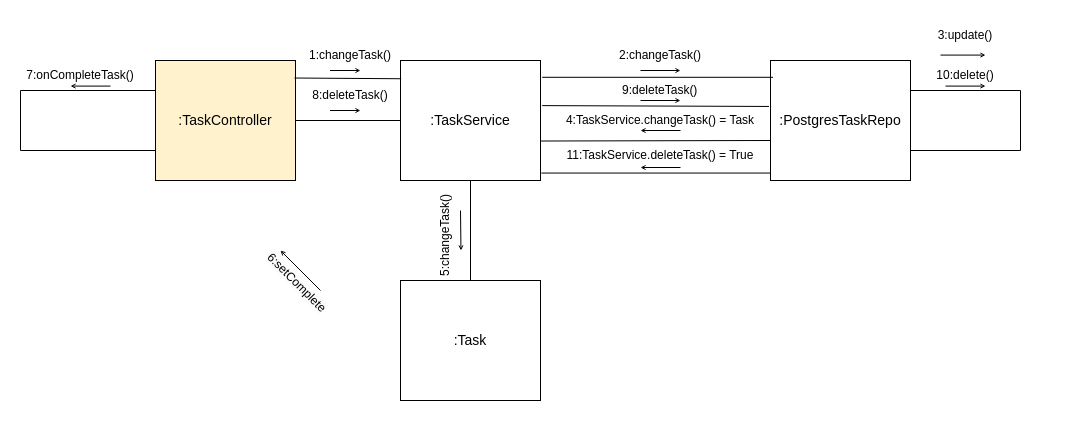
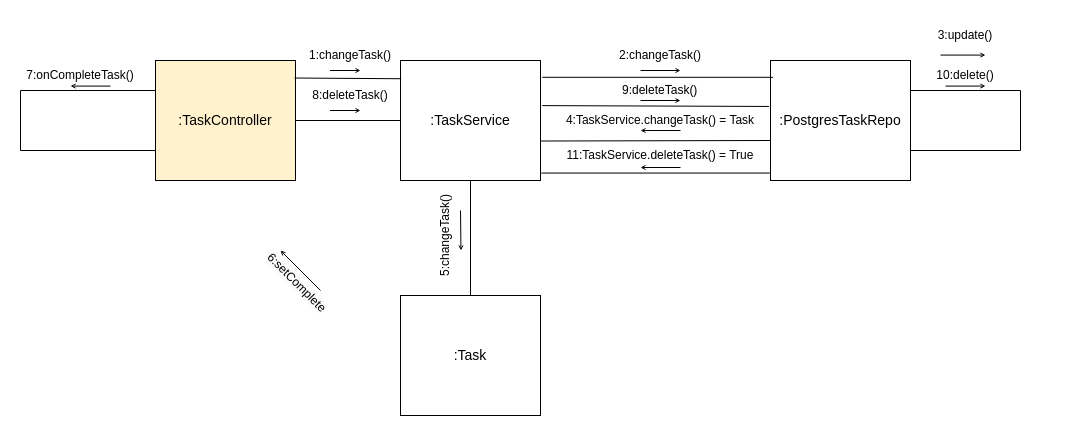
node ":Task": moved (471, 341) -> (471, 356)
